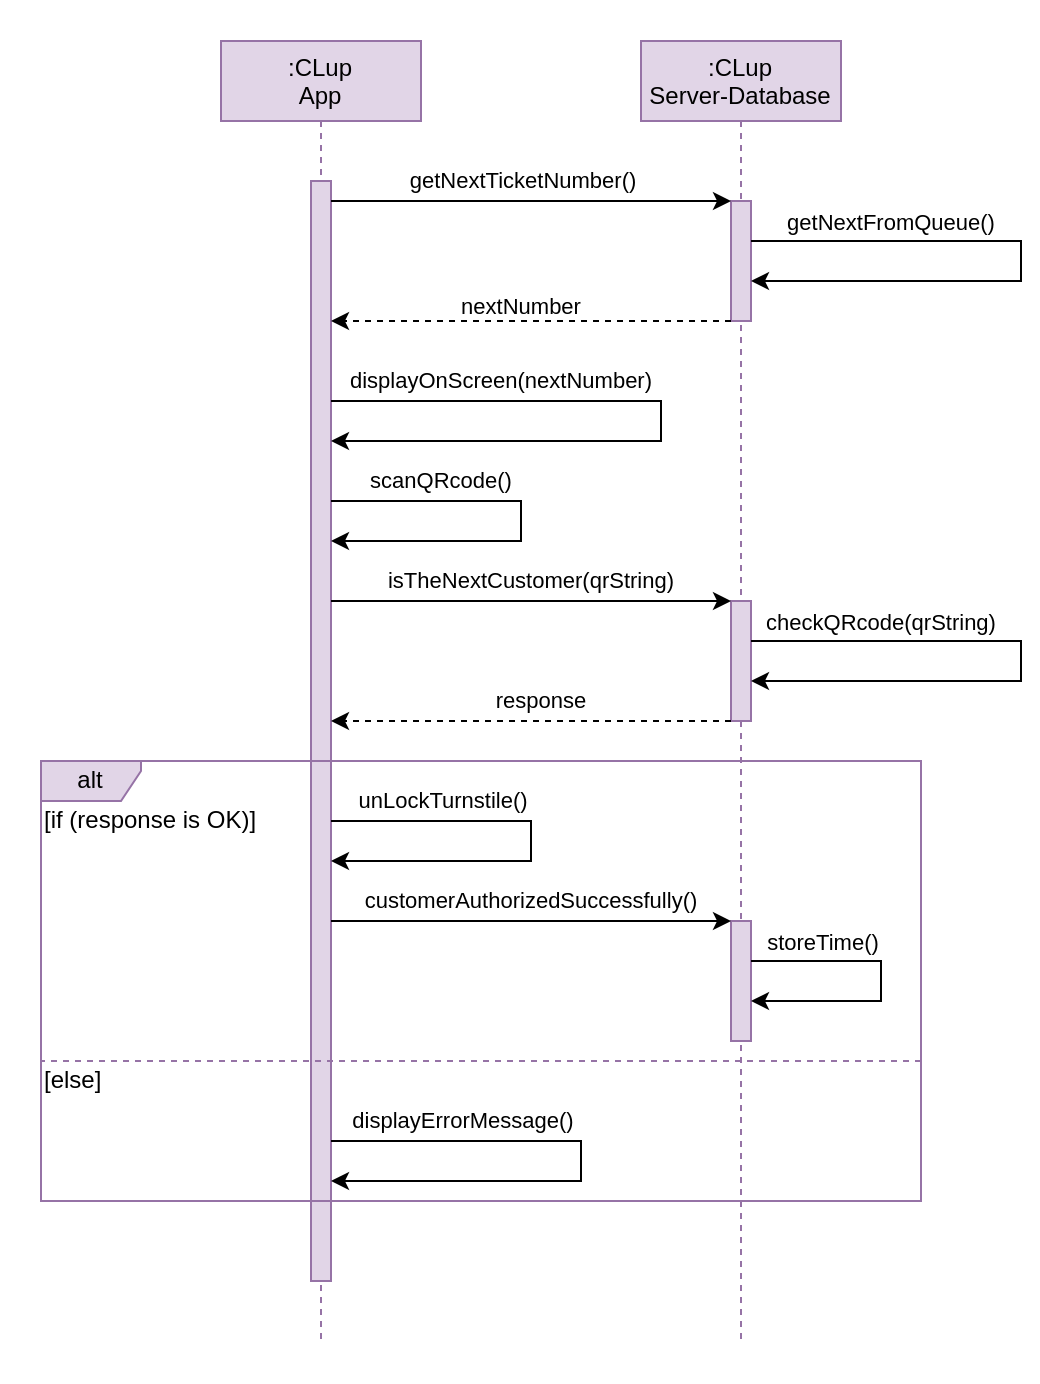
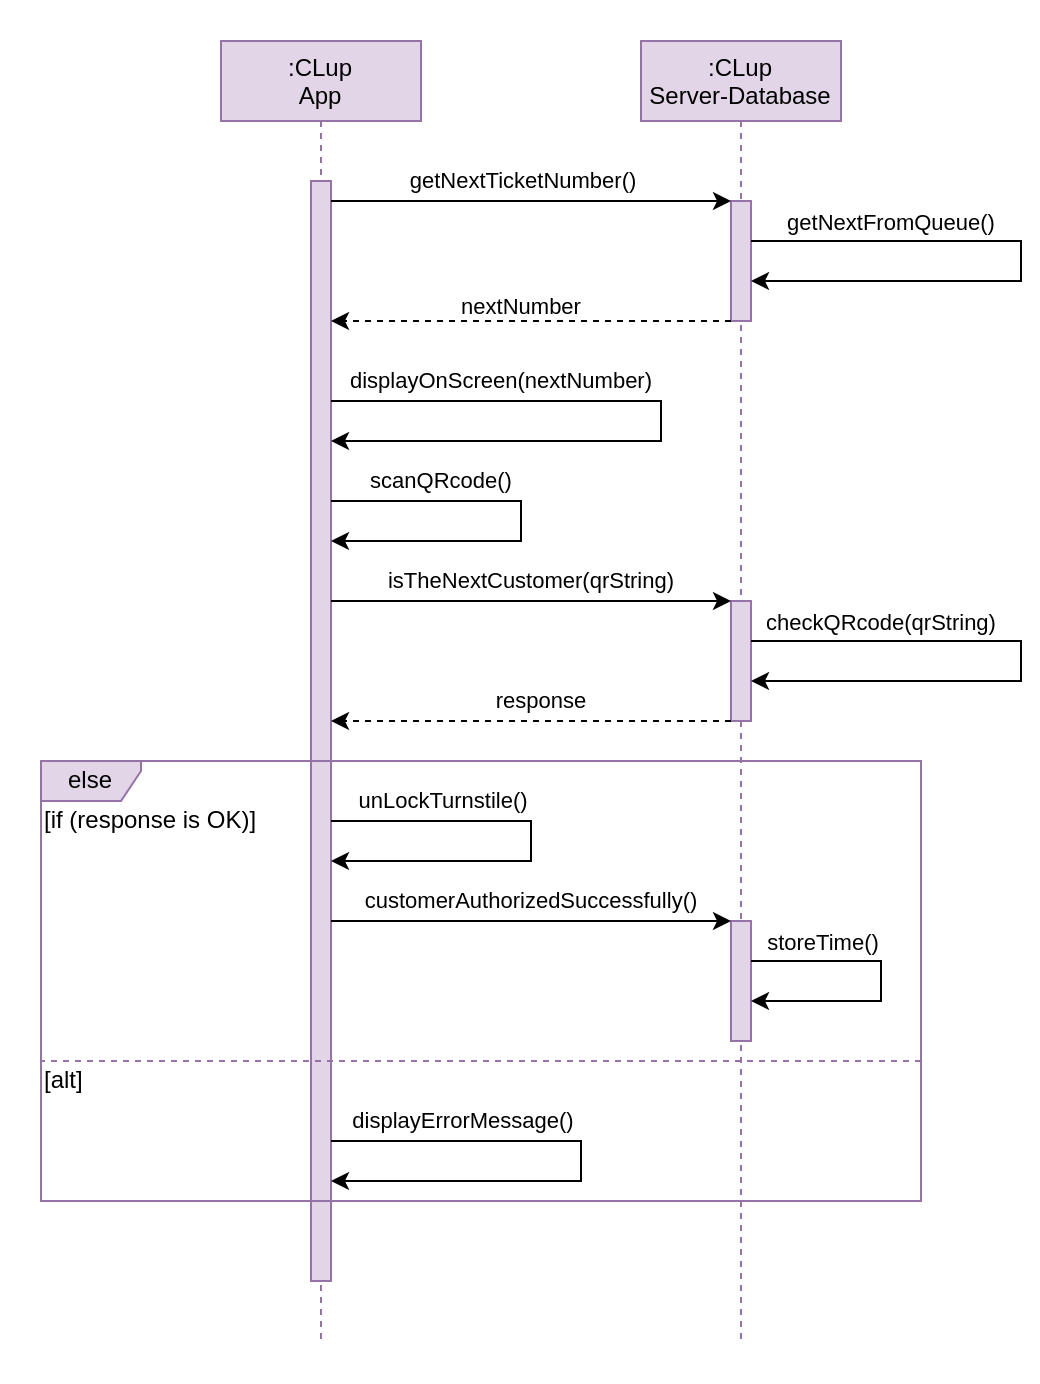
node "alt": label "alt" -> "else"
node "[else]": label "[else]" -> "[alt]"
